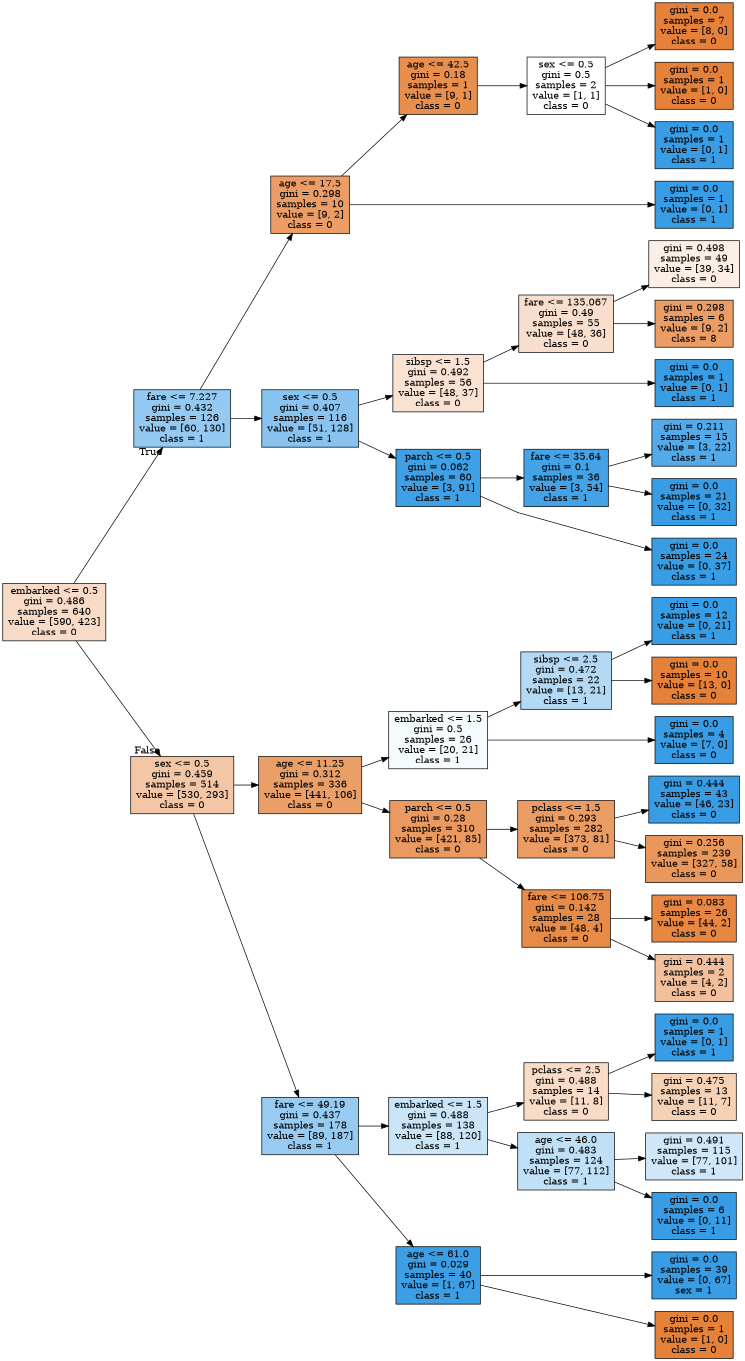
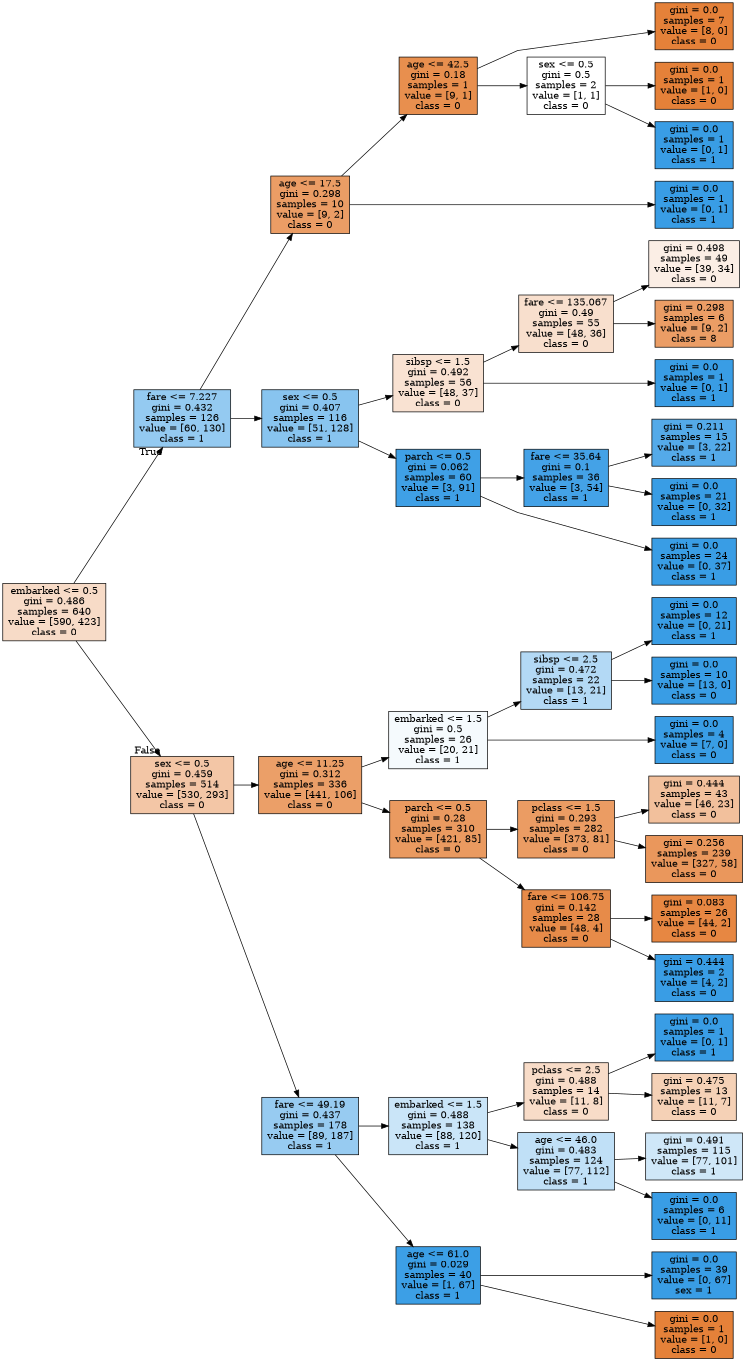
edge "sex <= 0.5 gini = 0.5 samples = 2 value = [1, 1] class = 0" -> "gini = 0.0 samples = 7 value = [8, 0] class = 0": now "age <= 42.5 gini = 0.18 samples = 1 value = [9, 1] class = 0" -> "gini = 0.0 samples = 7 value = [8, 0] class = 0"
node "gini = 0.0 samples = 10 value = [13, 0] class = 0": fillcolor #e58139ff -> #399de5ff
node "gini = 0.444 samples = 43 value = [46, 23] class = 0": fillcolor #399de5ff -> #e581397f
node "gini = 0.444 samples = 2 value = [4, 2] class = 0": fillcolor #e581397f -> #399de5ff
